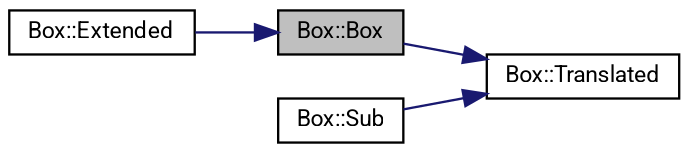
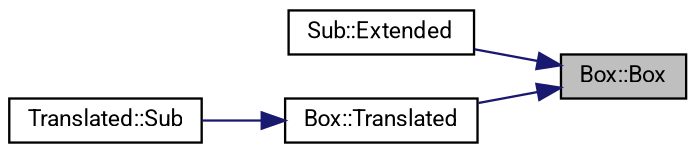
node "Box::Extended": label "Box::Extended" -> "Sub::Extended"
edge "Box::Box" -> "Box::Translated": reversed
node "Box::Sub": label "Box::Sub" -> "Translated::Sub"
